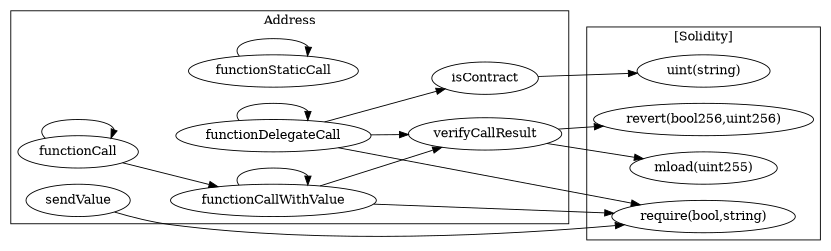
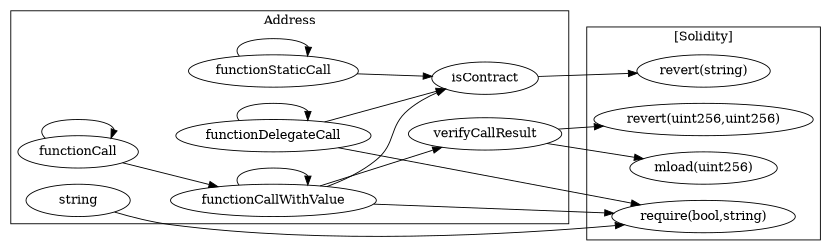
node "uint(string)": label "uint(string)" -> "revert(string)"
edge "functionStaticCall" -> "isContract": added
node "revert(bool256,uint256)": label "revert(bool256,uint256)" -> "revert(uint256,uint256)"
edge "functionDelegateCall" -> "verifyCallResult": removed
edge "functionCallWithValue" -> "isContract": added
node "mload(uint255)": label "mload(uint255)" -> "mload(uint256)"
node "sendValue": label "sendValue" -> "string"
